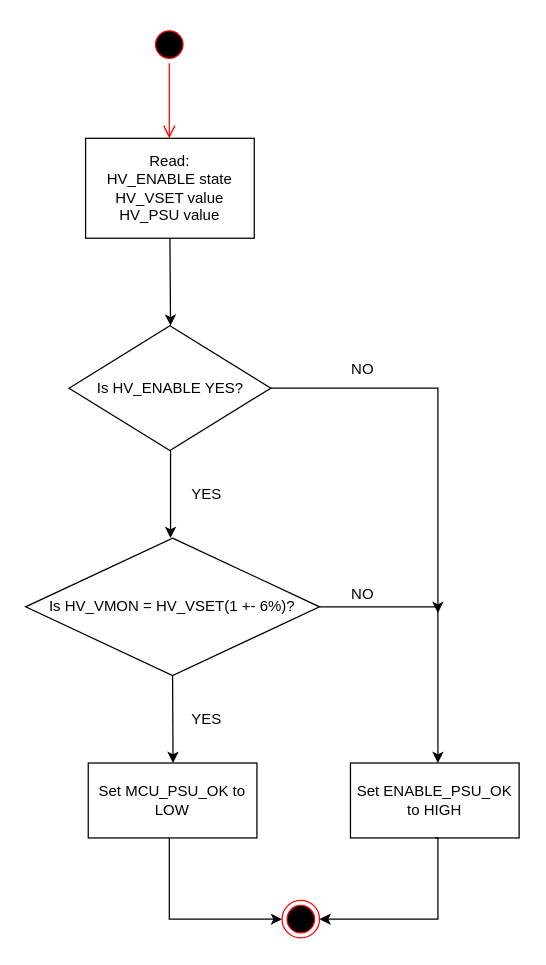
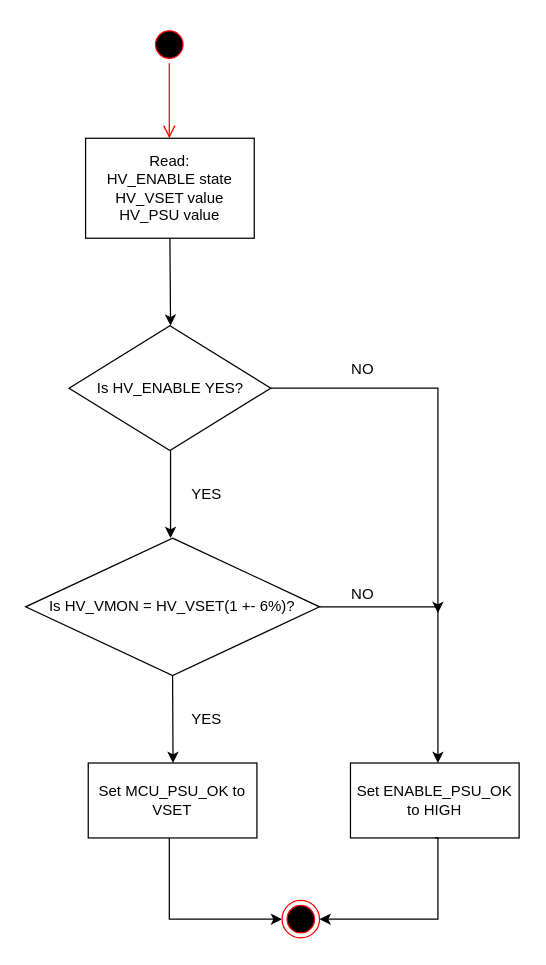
node "Set MCU_PSU_OK to LOW": label "Set MCU_PSU_OK to LOW" -> "Set MCU_PSU_OK to VSET"
